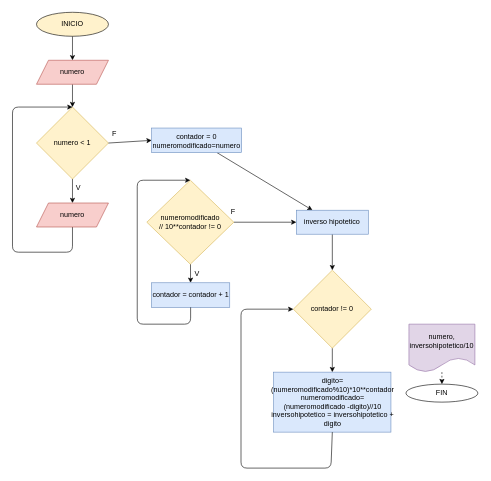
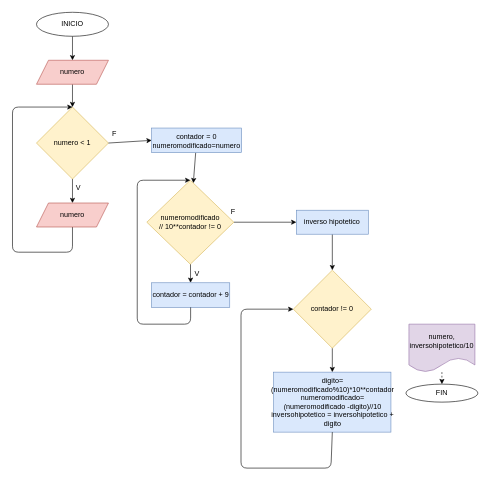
node "INICIO": fillcolor #fff2cc -> #ffffff
edge "contador = 0 numeromodificado=numero" -> "inverso hipotetico": now "contador = 0 numeromodificado=numero" -> "numeromodificado // 10**contador != 0"
node "contador = contador + 1": label "contador = contador + 1" -> "contador = contador + 9"
